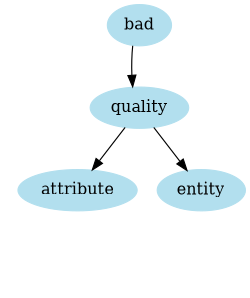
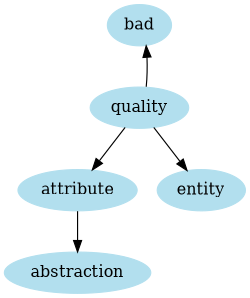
edge "bad" -> "quality": reversed
node "abstraction": added
